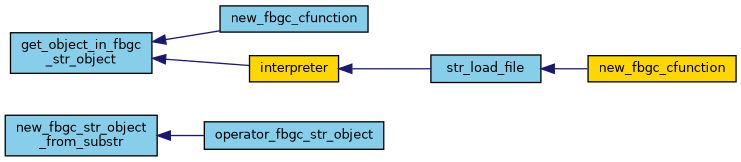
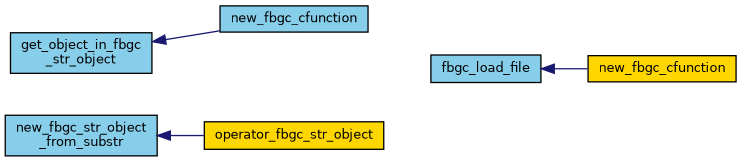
node "interpreter": removed
node "str_load_file": label "str_load_file" -> "fbgc_load_file"
node "operator_fbgc_str_object": fillcolor skyblue -> gold
